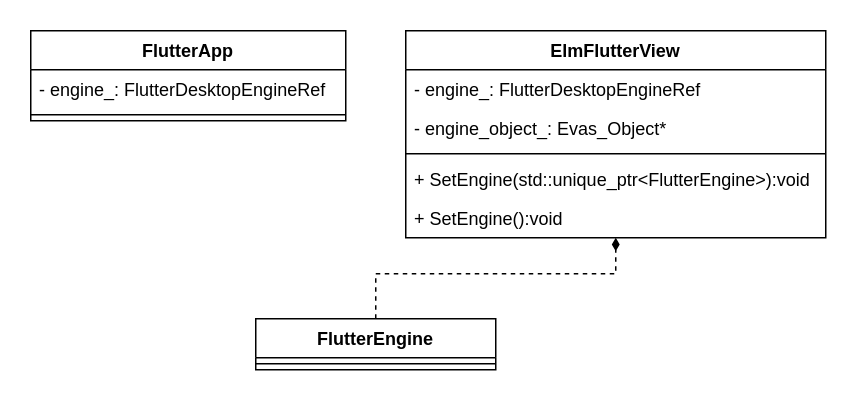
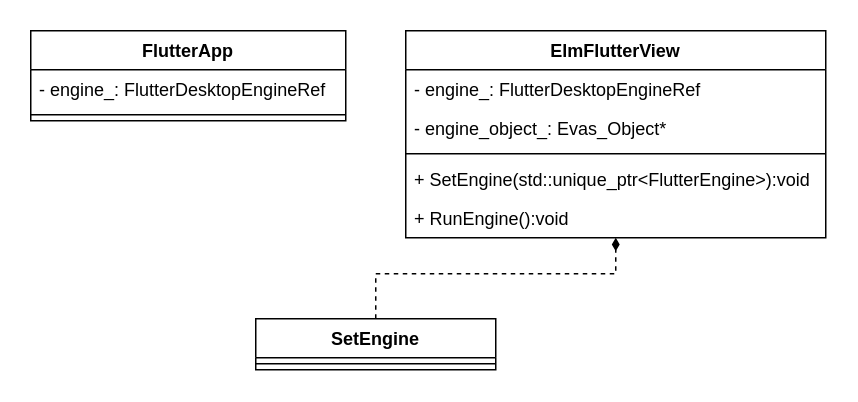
node "+ SetEngine():void": label "+ SetEngine():void" -> "+ RunEngine():void"
node "FlutterEngine": label "FlutterEngine" -> "SetEngine"
